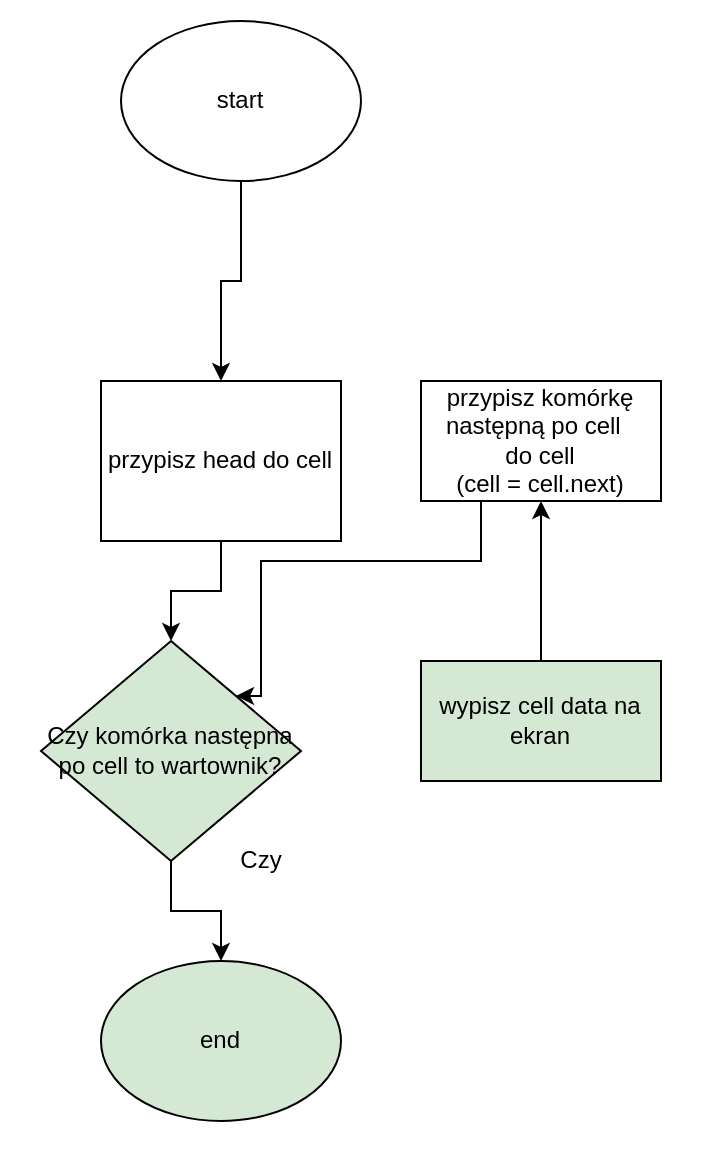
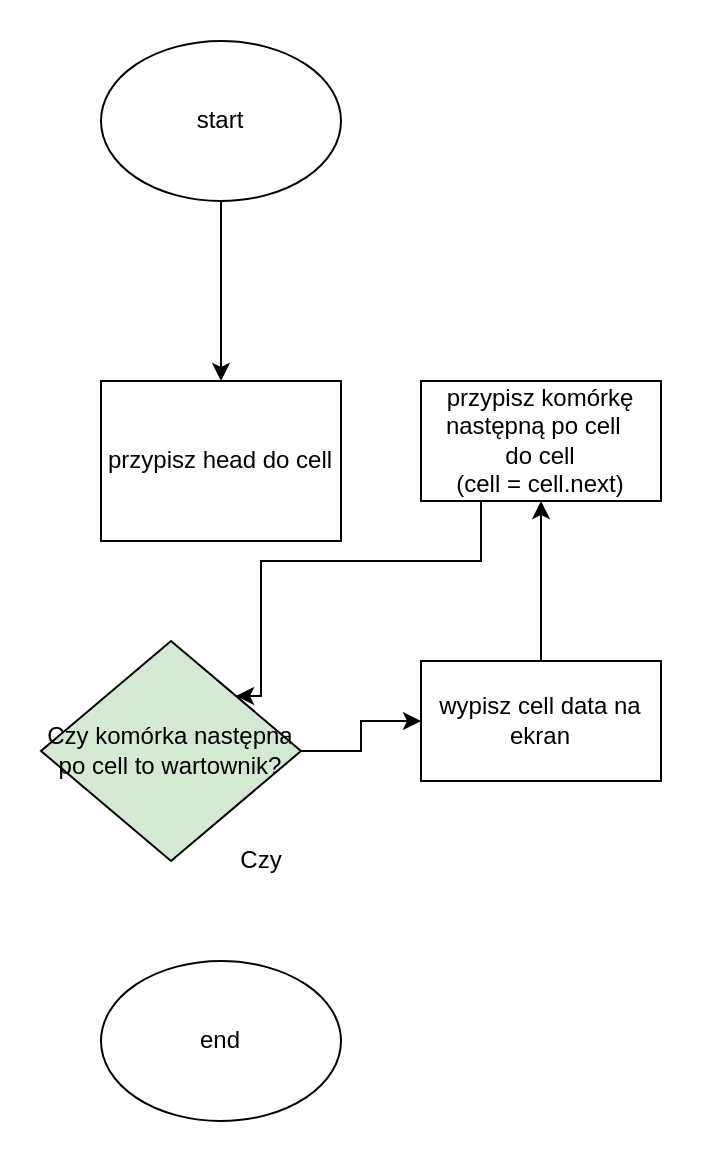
node "start": moved (241, 101) -> (221, 121)
edge "przypisz head do cell" -> "Czy komórka następna po cell to wartownik?": removed
node "wypisz cell data na ekran": fillcolor #d5e8d4 -> #ffffff
edge "Czy komórka następna po cell to wartownik?" -> "wypisz cell data na ekran": added
edge "Czy komórka następna po cell to wartownik?" -> "end": removed
node "end": fillcolor #d5e8d4 -> #ffffff
